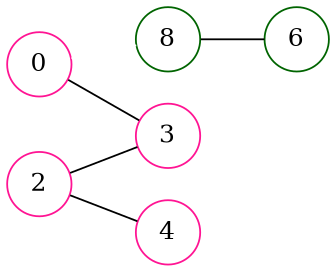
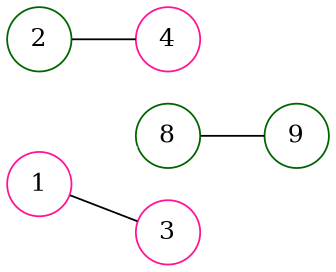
node "6": label "6" -> "9"
node "0": label "0" -> "1"
edge "3" -- "2": removed
node "2": color deeppink -> darkgreen
